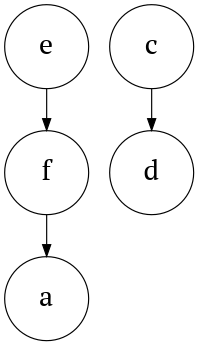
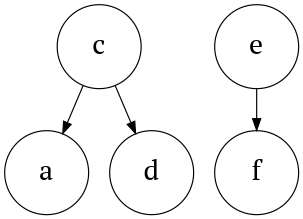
edge "f" -> "a": now "c" -> "a"
